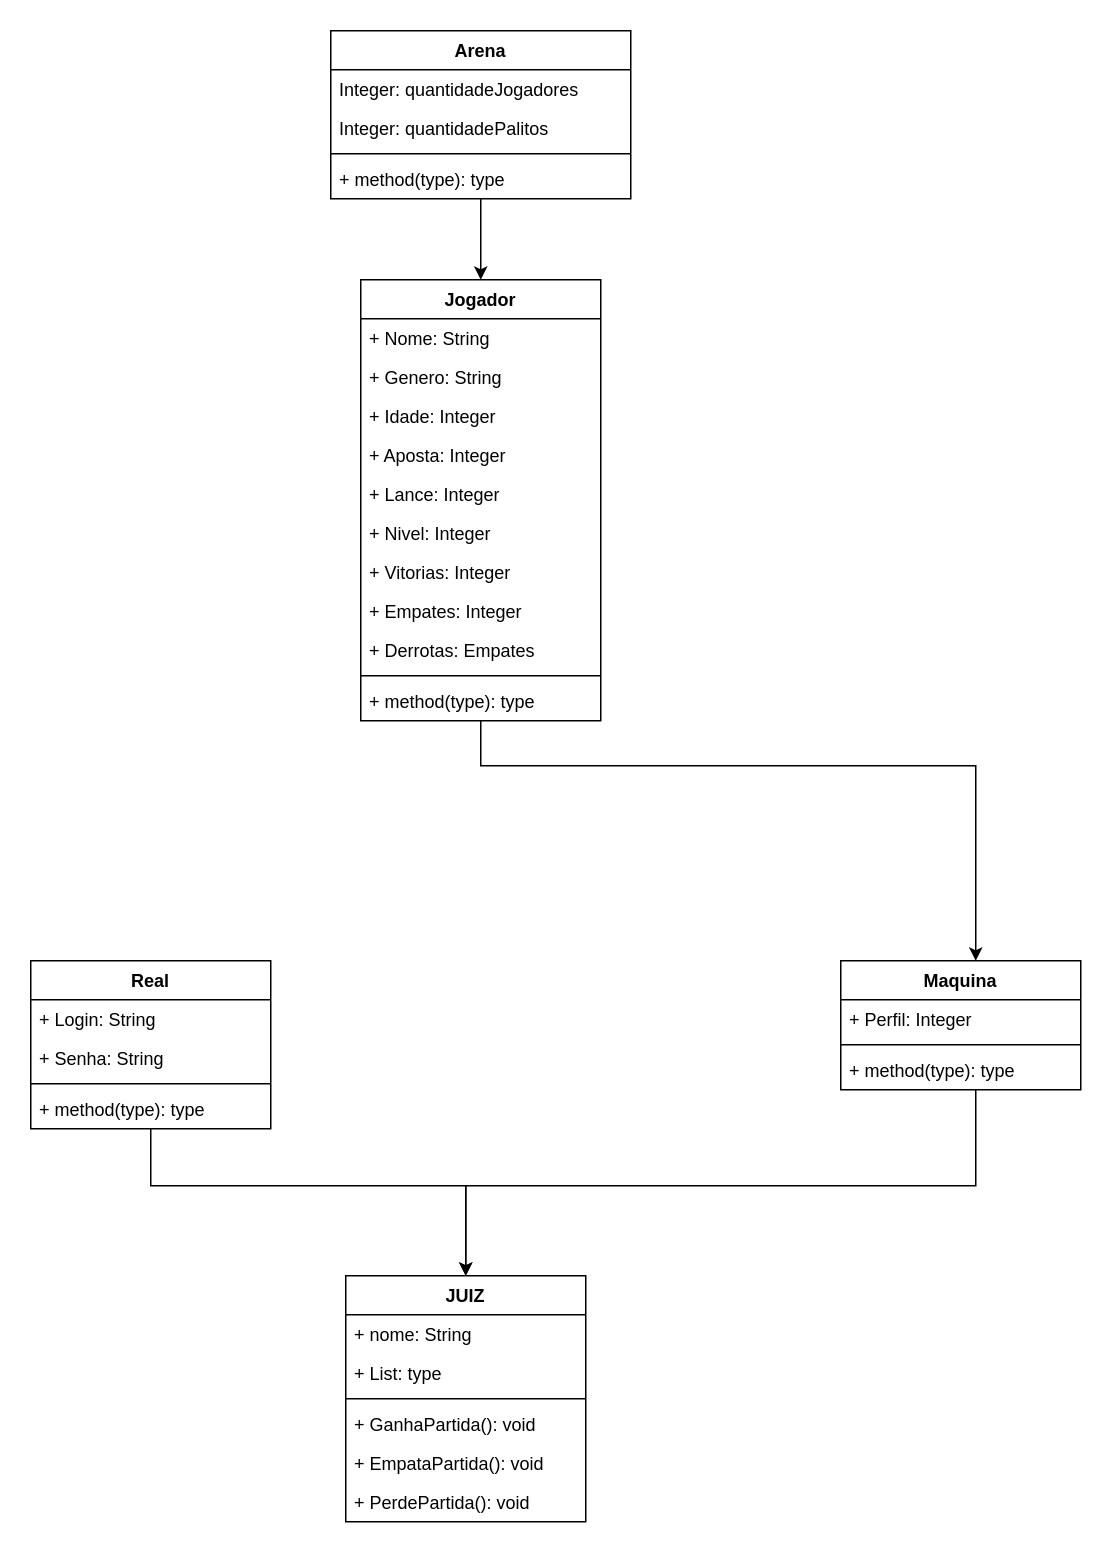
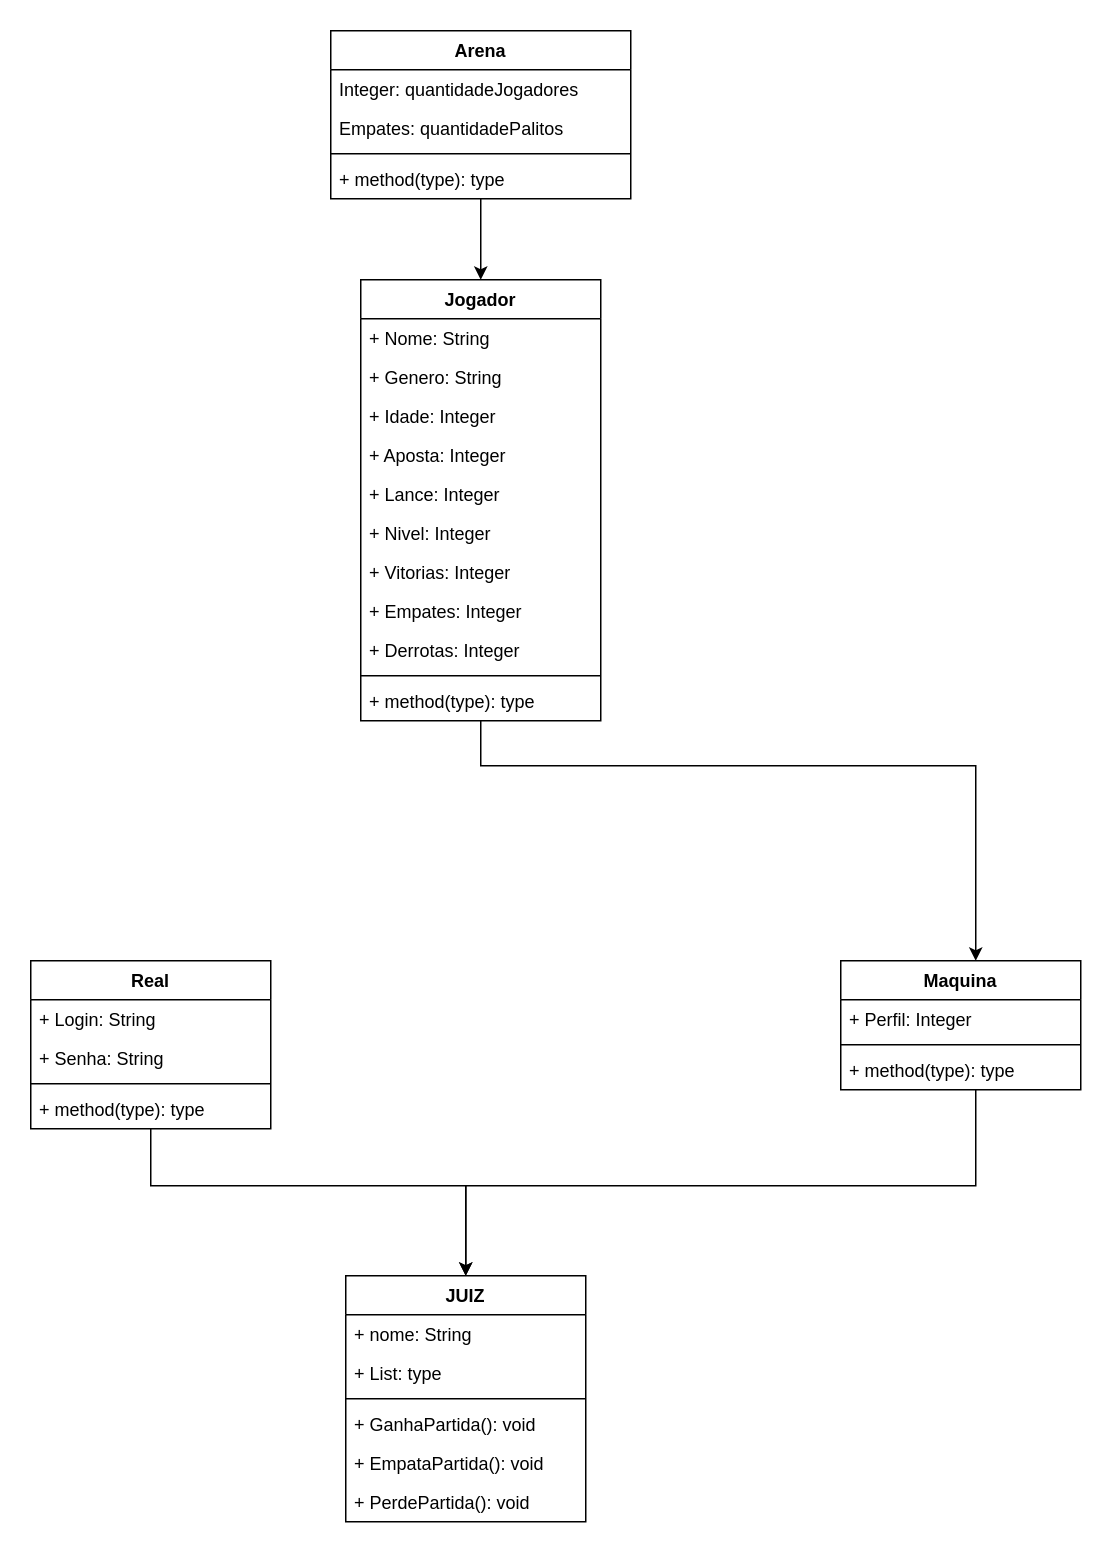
node "Integer: quantidadePalitos": label "Integer: quantidadePalitos" -> "Empates: quantidadePalitos"
node "+ Derrotas: Empates": label "+ Derrotas: Empates" -> "+ Derrotas: Integer"
